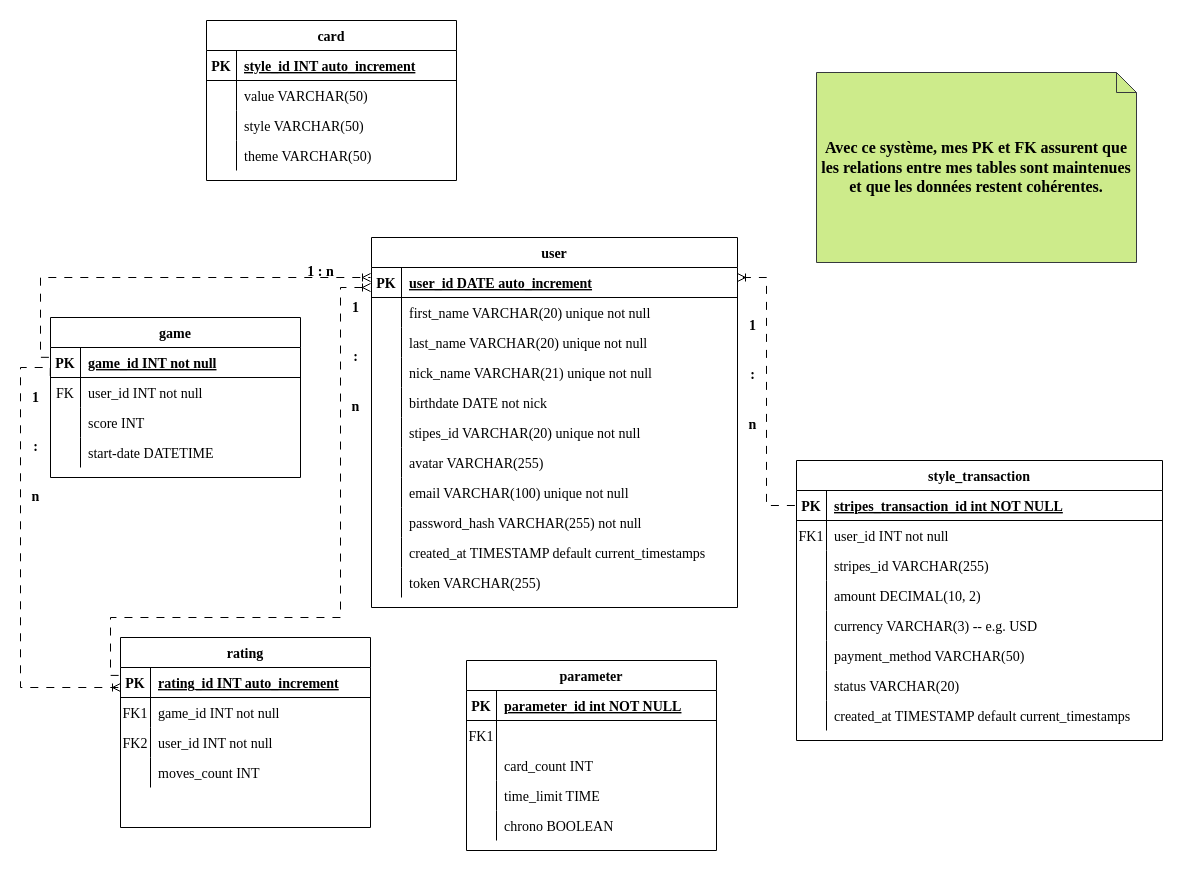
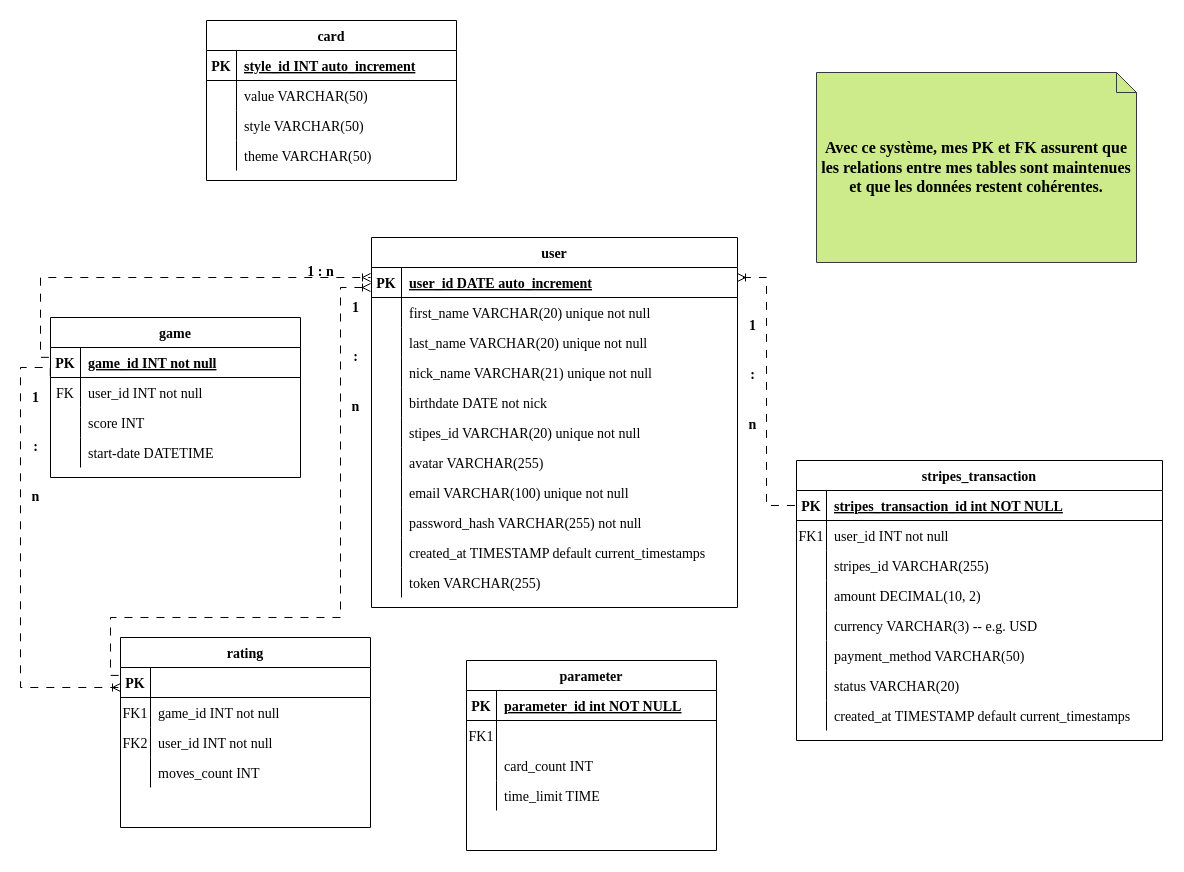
node "style_transaction": label "style_transaction" -> "stripes_transaction"
node "rating_id INT auto_increment": removed
node "chrono BOOLEAN": removed
